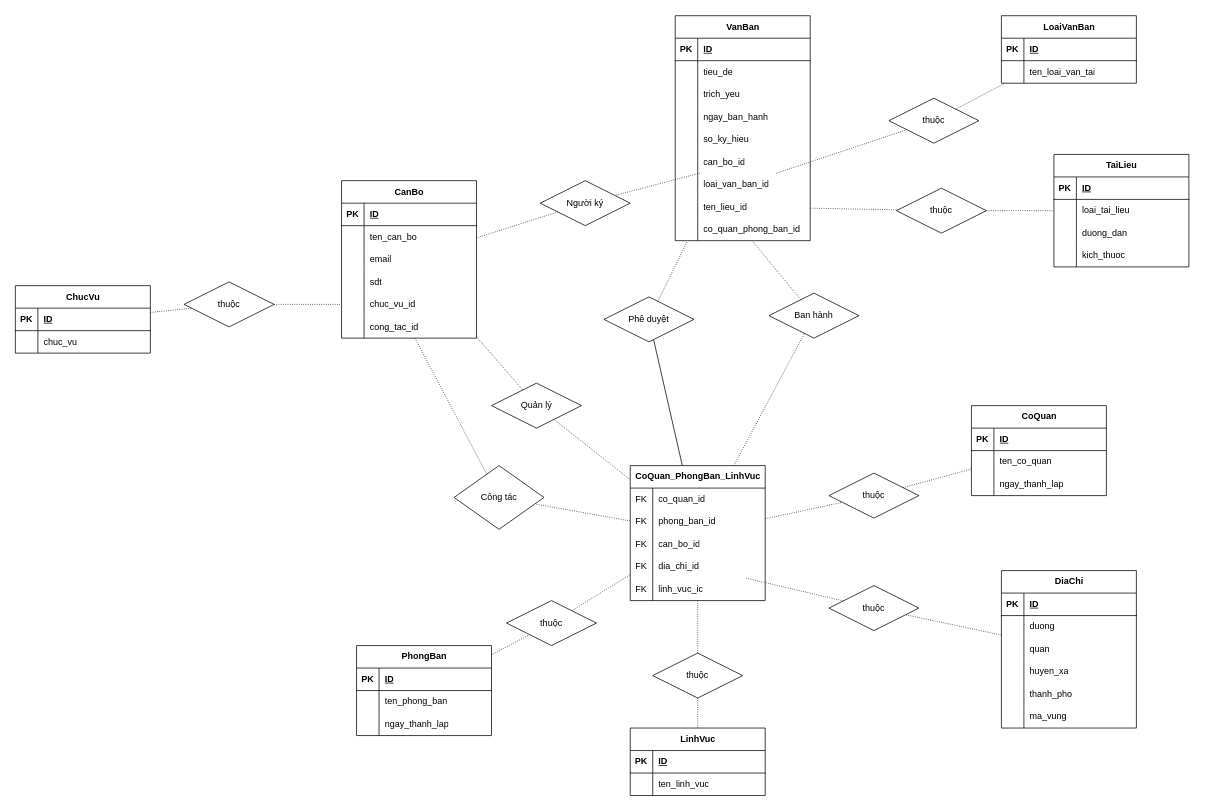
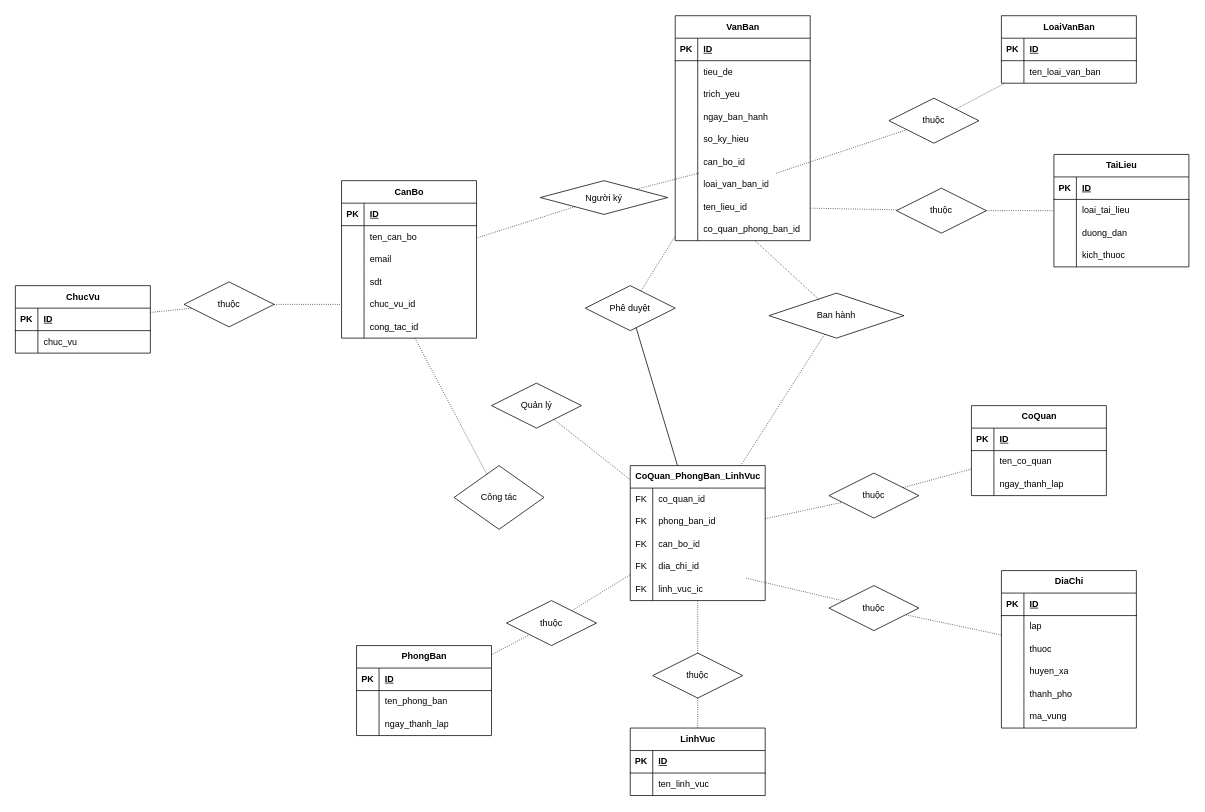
node "ten_loai_van_tai": label "ten_loai_van_tai" -> "ten_loai_van_ban"
node "Người ký": size 90x45 -> 128x34
node "Ban hành": size 90x45 -> 135x45
node "Phê duyệt": moved (649, 319) -> (630, 308)
edge "CanBo" -- "Quản lý": removed
edge "Công tác" -- "CoQuan_PhongBan_LinhVuc": removed
node "duong": label "duong" -> "lap"
node "quan": label "quan" -> "thuoc"
